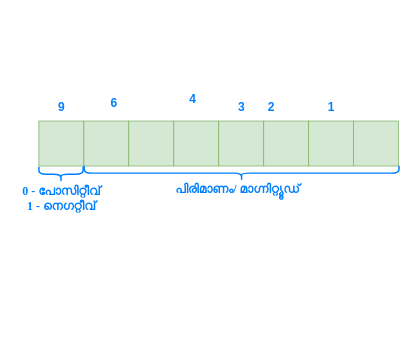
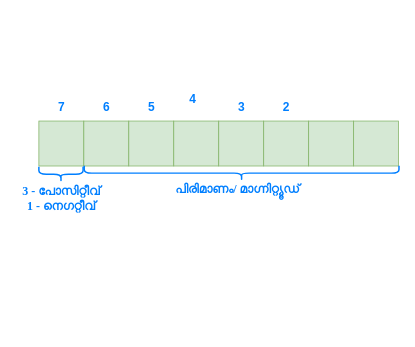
node "6": moved (114, 103) -> (106, 107)
node "9": label "9" -> "7"
node "5": added
node "2": moved (271, 107) -> (286, 107)
node "1": removed
node "0 - പോസിറ്റീവ് 1 - നെഗറ്റീവ്": label "0 - പോസിറ്റീവ് 1 - നെഗറ്റീവ്" -> "3 - പോസിറ്റീവ് 1 - നെഗറ്റീവ്"
